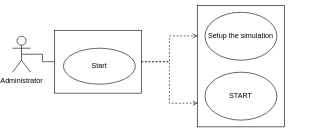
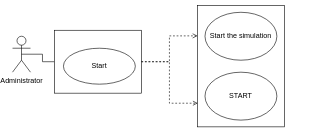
node "Setup the simulation": label "Setup the simulation" -> "Start the simulation"
